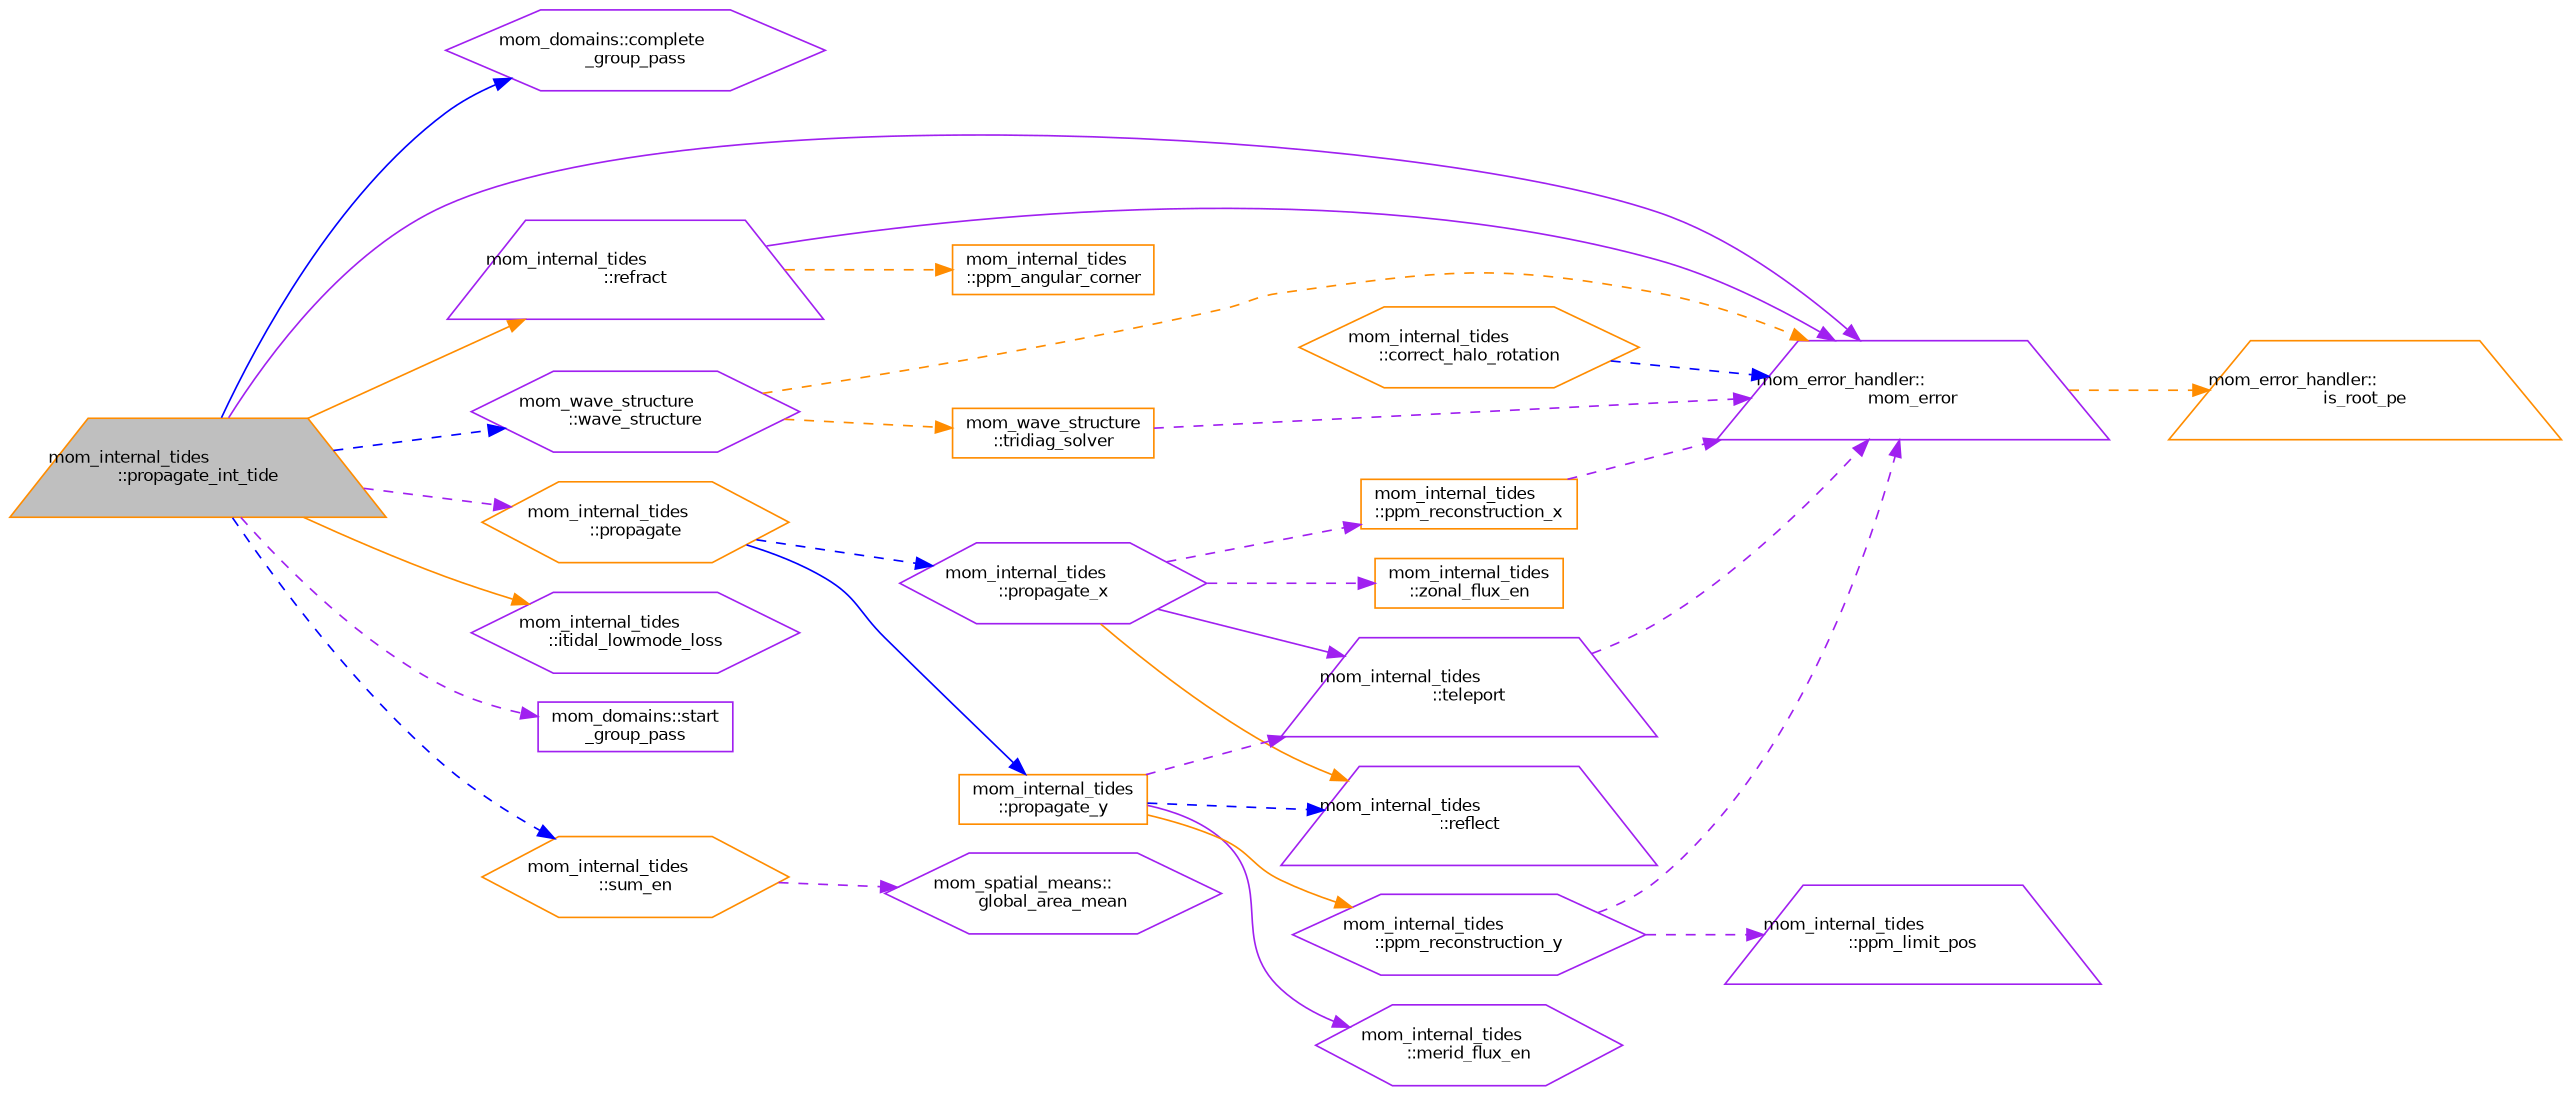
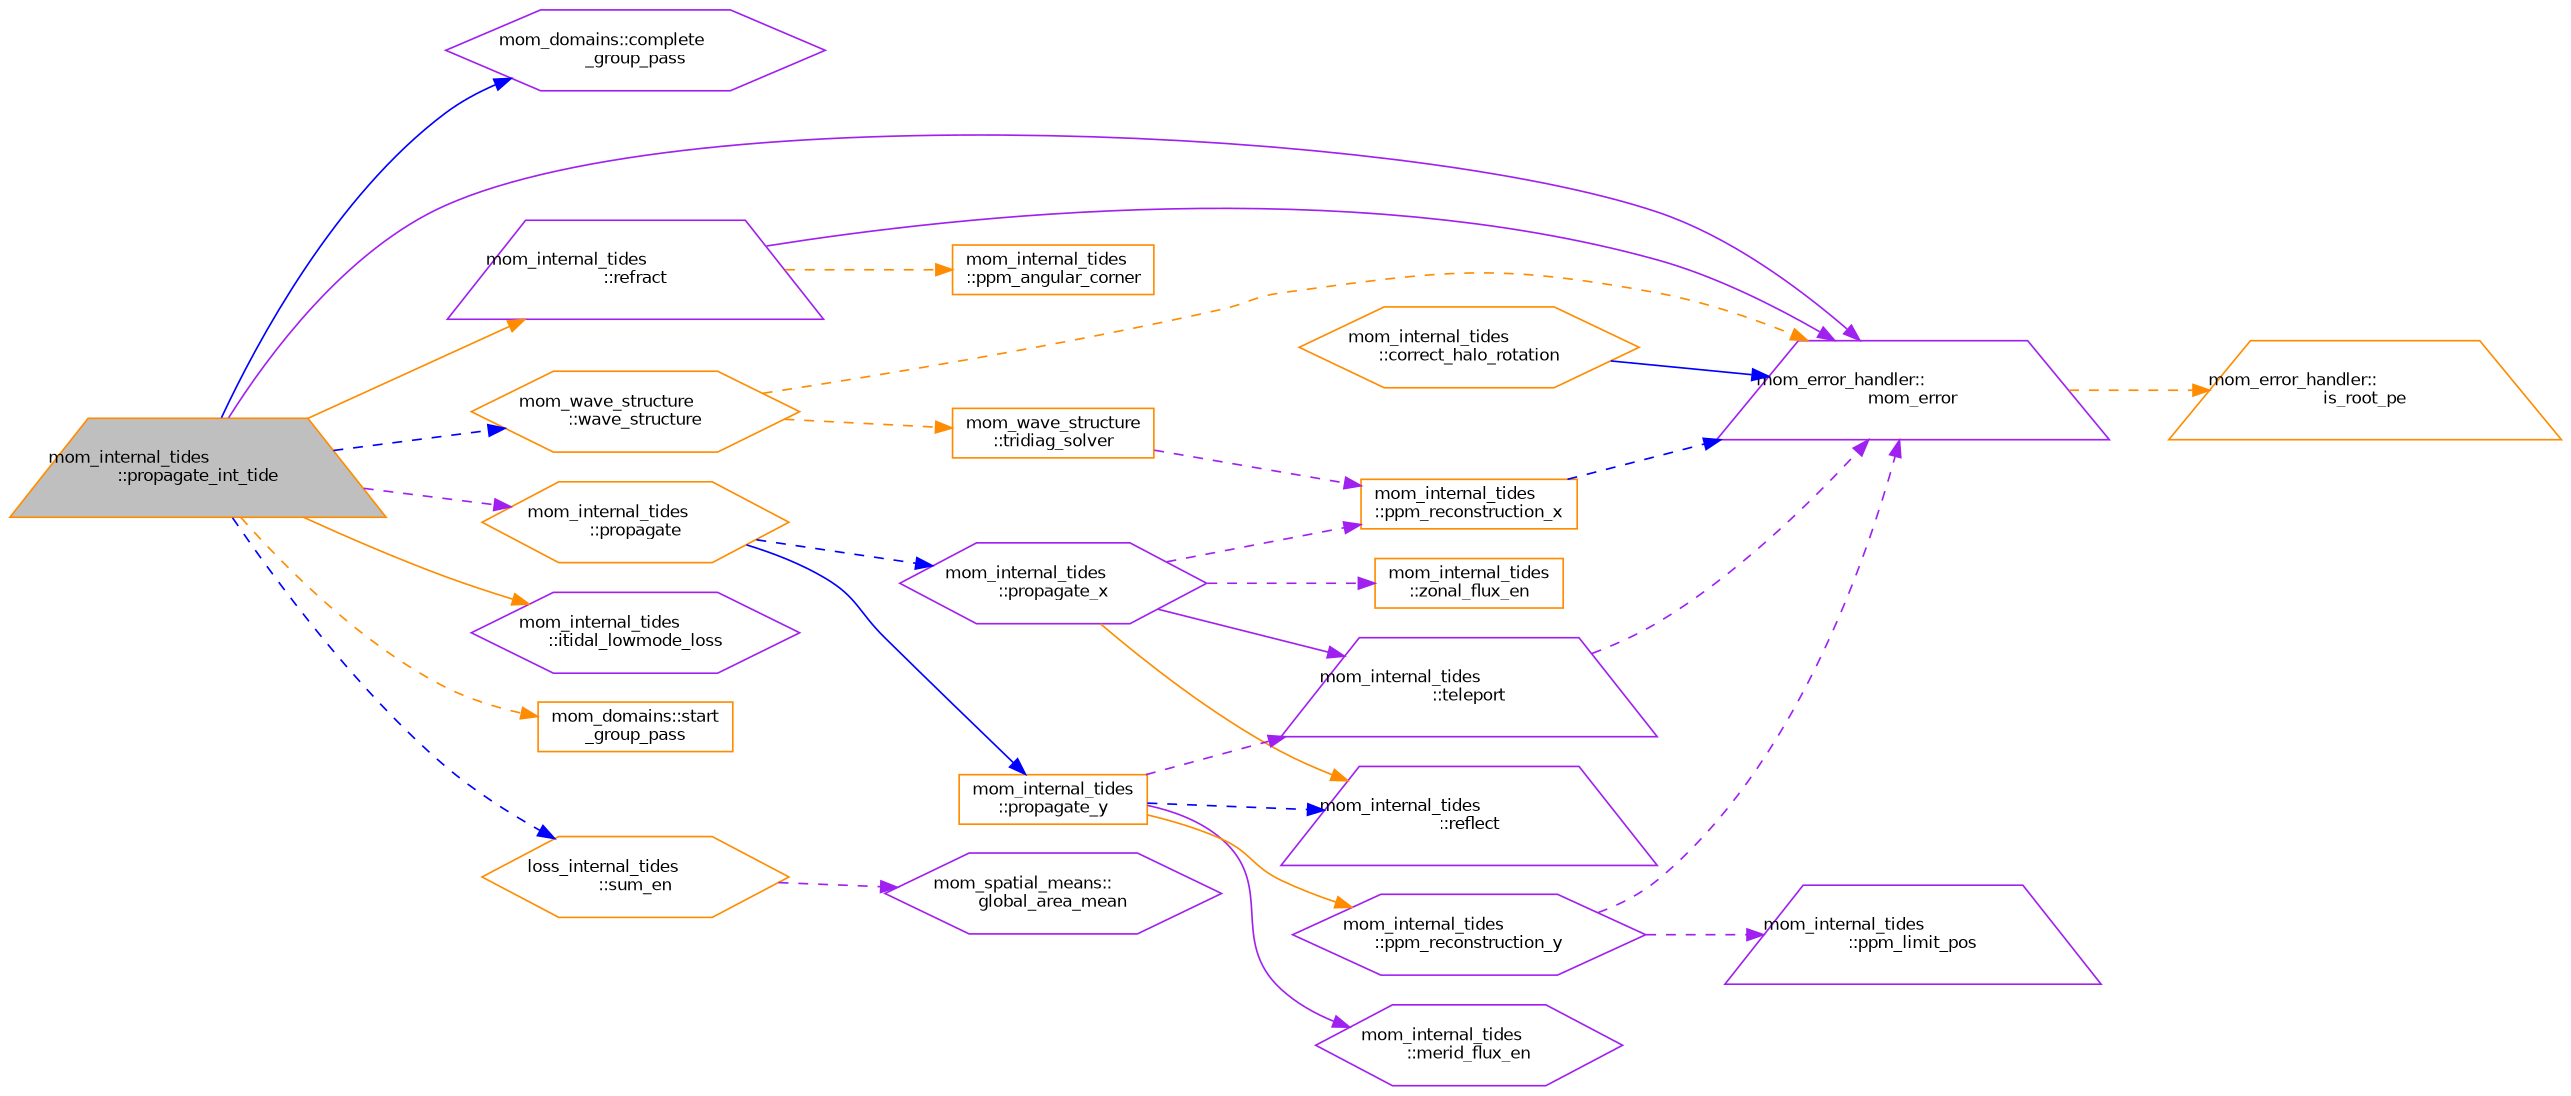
edge "mom_internal_tides ::correct_halo_rotation" -> "mom_error_handler:: mom_error": style dashed -> solid
node "mom_wave_structure ::wave_structure": color purple -> darkorange
edge "mom_wave_structure ::tridiag_solver" -> "mom_error_handler:: mom_error": now "mom_wave_structure ::tridiag_solver" -> "mom_internal_tides ::ppm_reconstruction_x"
edge "mom_internal_tides ::ppm_reconstruction_x" -> "mom_error_handler:: mom_error": color purple -> blue
edge "mom_internal_tides ::propagate_int_tide" -> "mom_domains::start _group_pass": color purple -> darkorange
node "mom_domains::start _group_pass": color purple -> darkorange
node "mom_internal_tides ::sum_en": label "mom_internal_tides ::sum_en" -> "loss_internal_tides ::sum_en"
